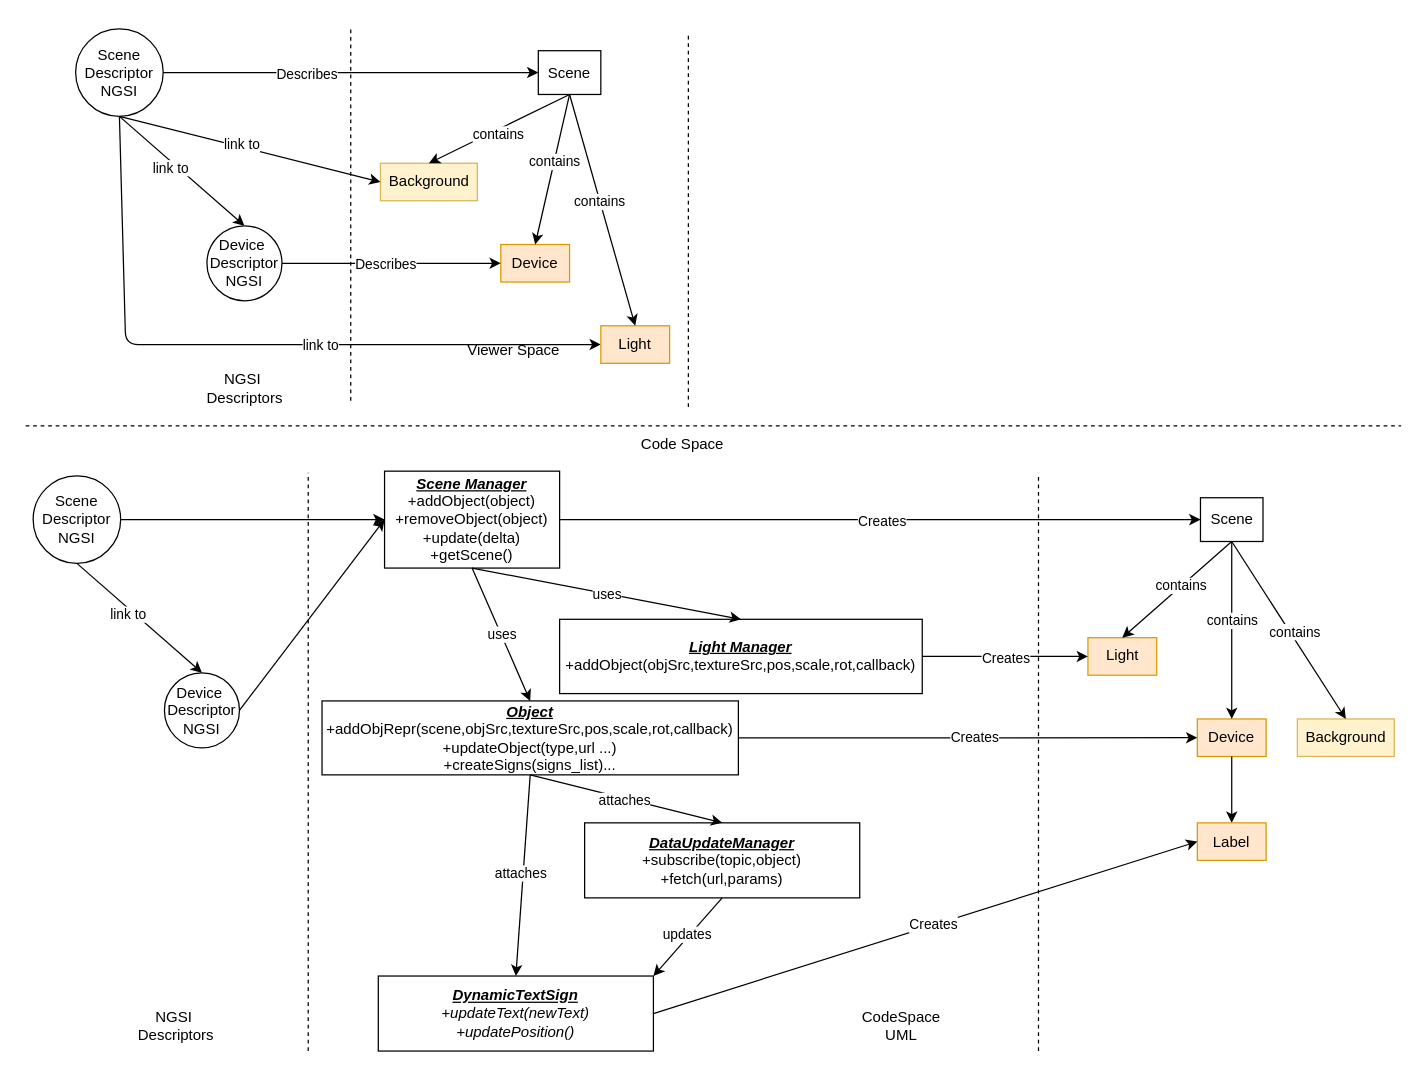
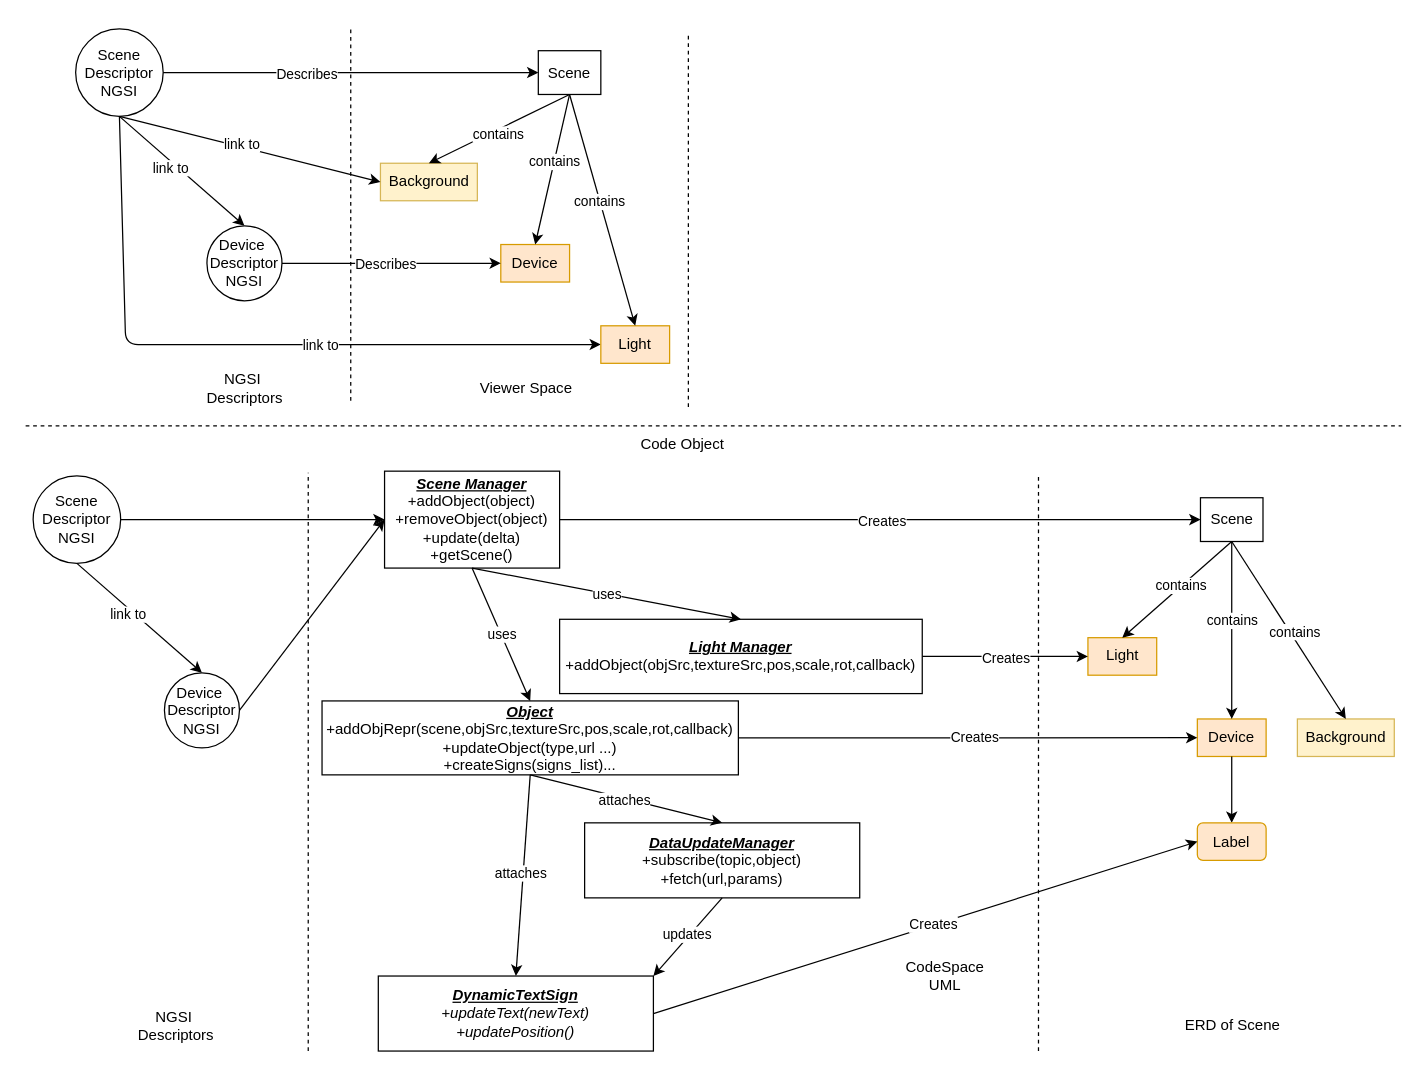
node "Viewer Space": moved (513, 351) -> (526, 388)
node "Code Space": label "Code Space" -> "Code Object"
node "Label": shape rectangle -> rounded rectangle
node "CodeSpace UML": moved (901, 1026) -> (944, 976)
node "ERD of Scene": added
